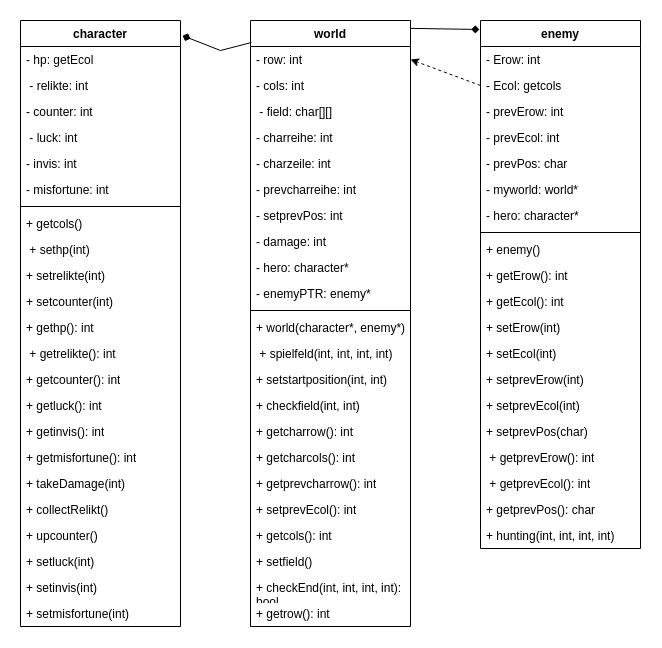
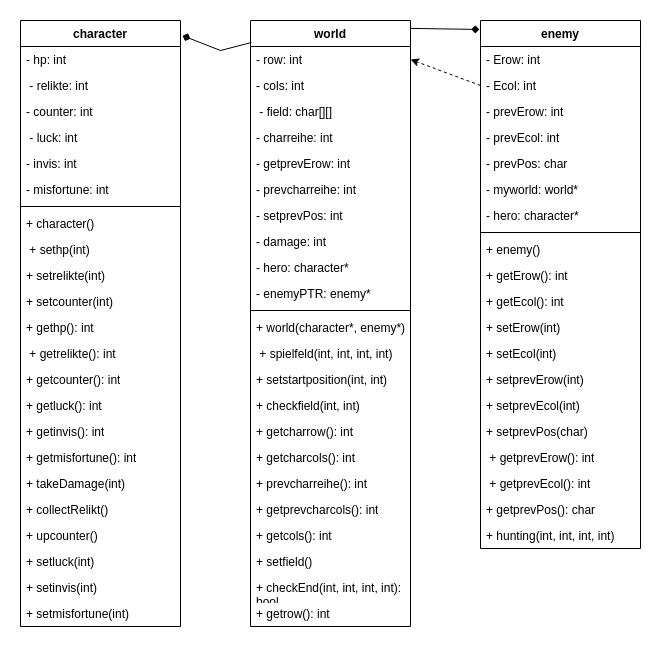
node "- hp: getEcol": label "- hp: getEcol" -> "- hp: int"
node "- Ecol: getcols": label "- Ecol: getcols" -> "- Ecol: int"
node "- charzeile: int": label "- charzeile: int" -> "- getprevErow: int"
node "+ getcols()": label "+ getcols()" -> "+ character()"
node "+ getprevcharrow(): int": label "+ getprevcharrow(): int" -> "+ prevcharreihe(): int"
node "+ setprevEcol(): int": label "+ setprevEcol(): int" -> "+ getprevcharcols(): int"
